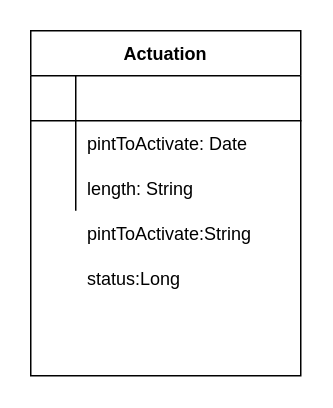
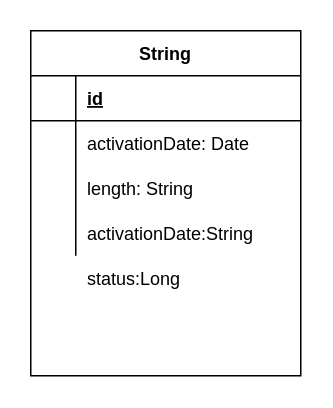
node "Actuation": label "Actuation" -> "String"
node "id": added
node "pintToActivate: Date": label "pintToActivate: Date" -> "activationDate: Date"
node "pintToActivate:String": label "pintToActivate:String" -> "activationDate:String"
